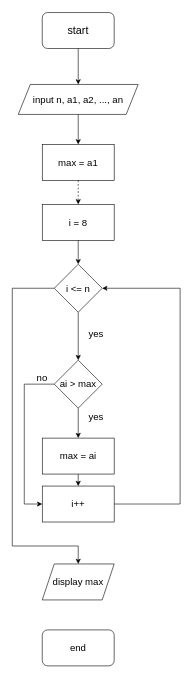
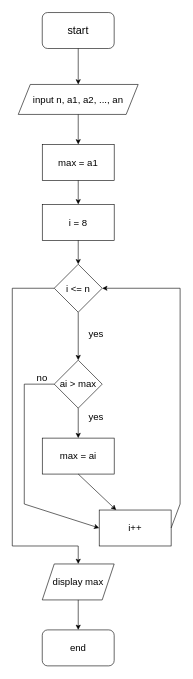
edge "max = a1" -> "i = 8": style dashed -> solid
node "i++": moved (78, 504) -> (135, 528)
edge "display max" -> "end": added
